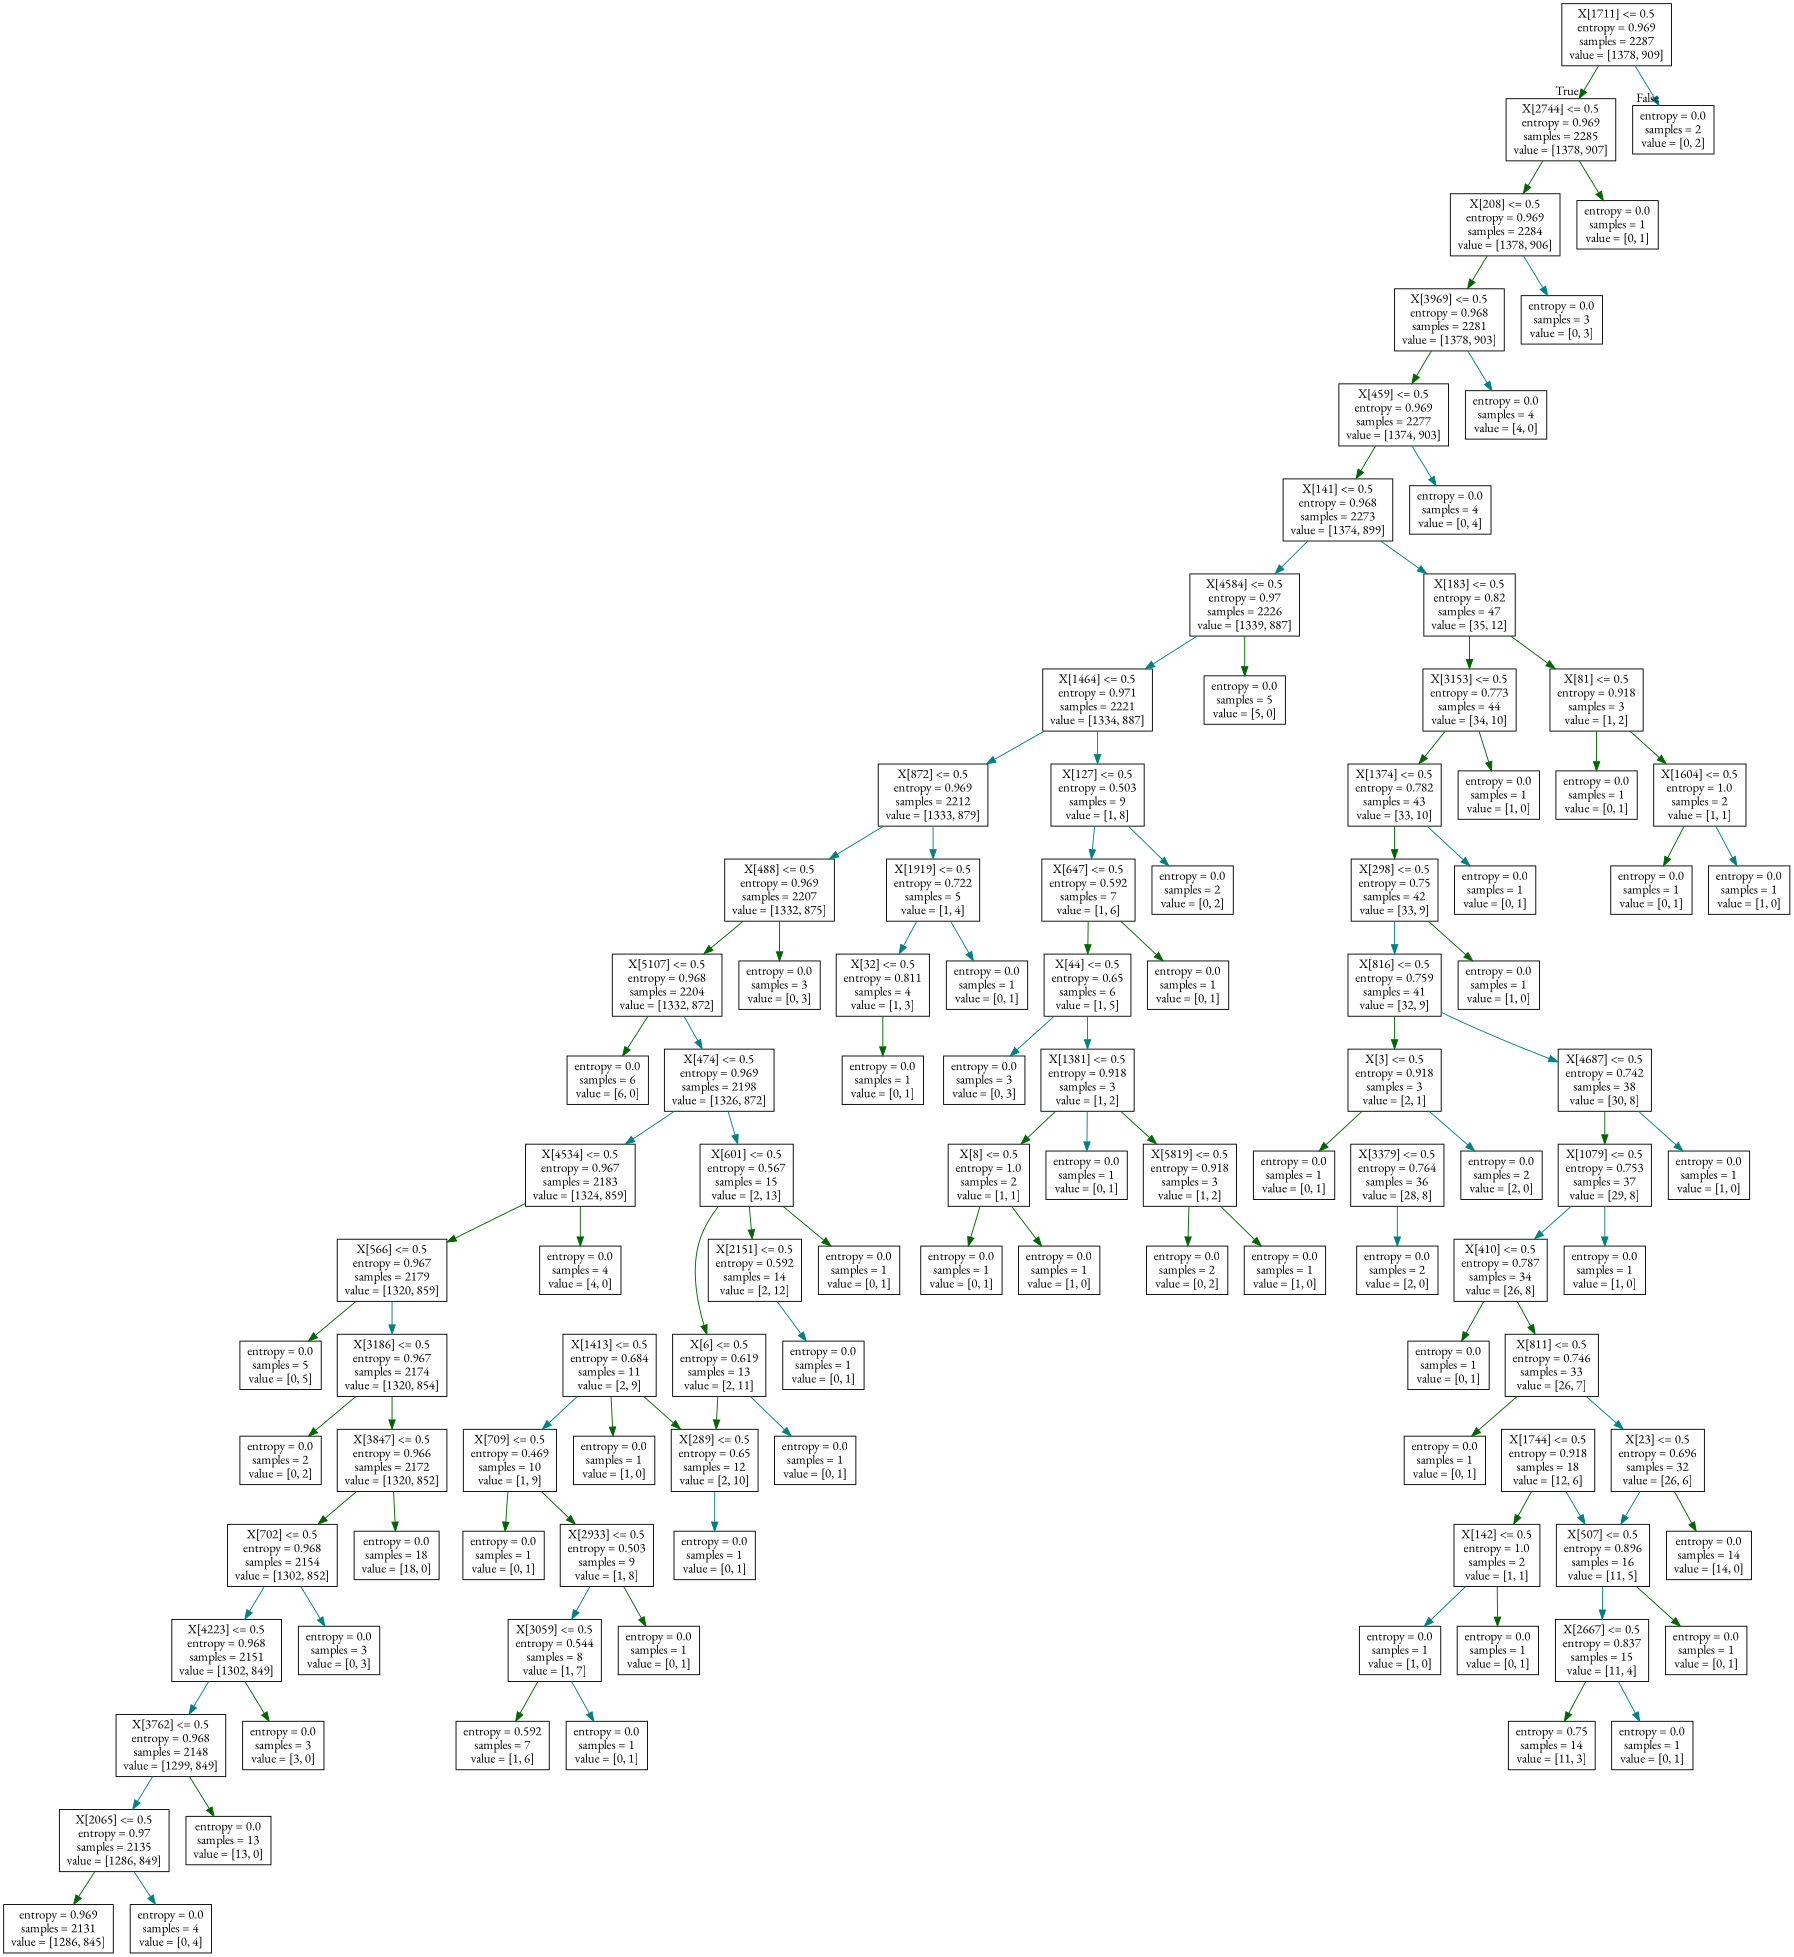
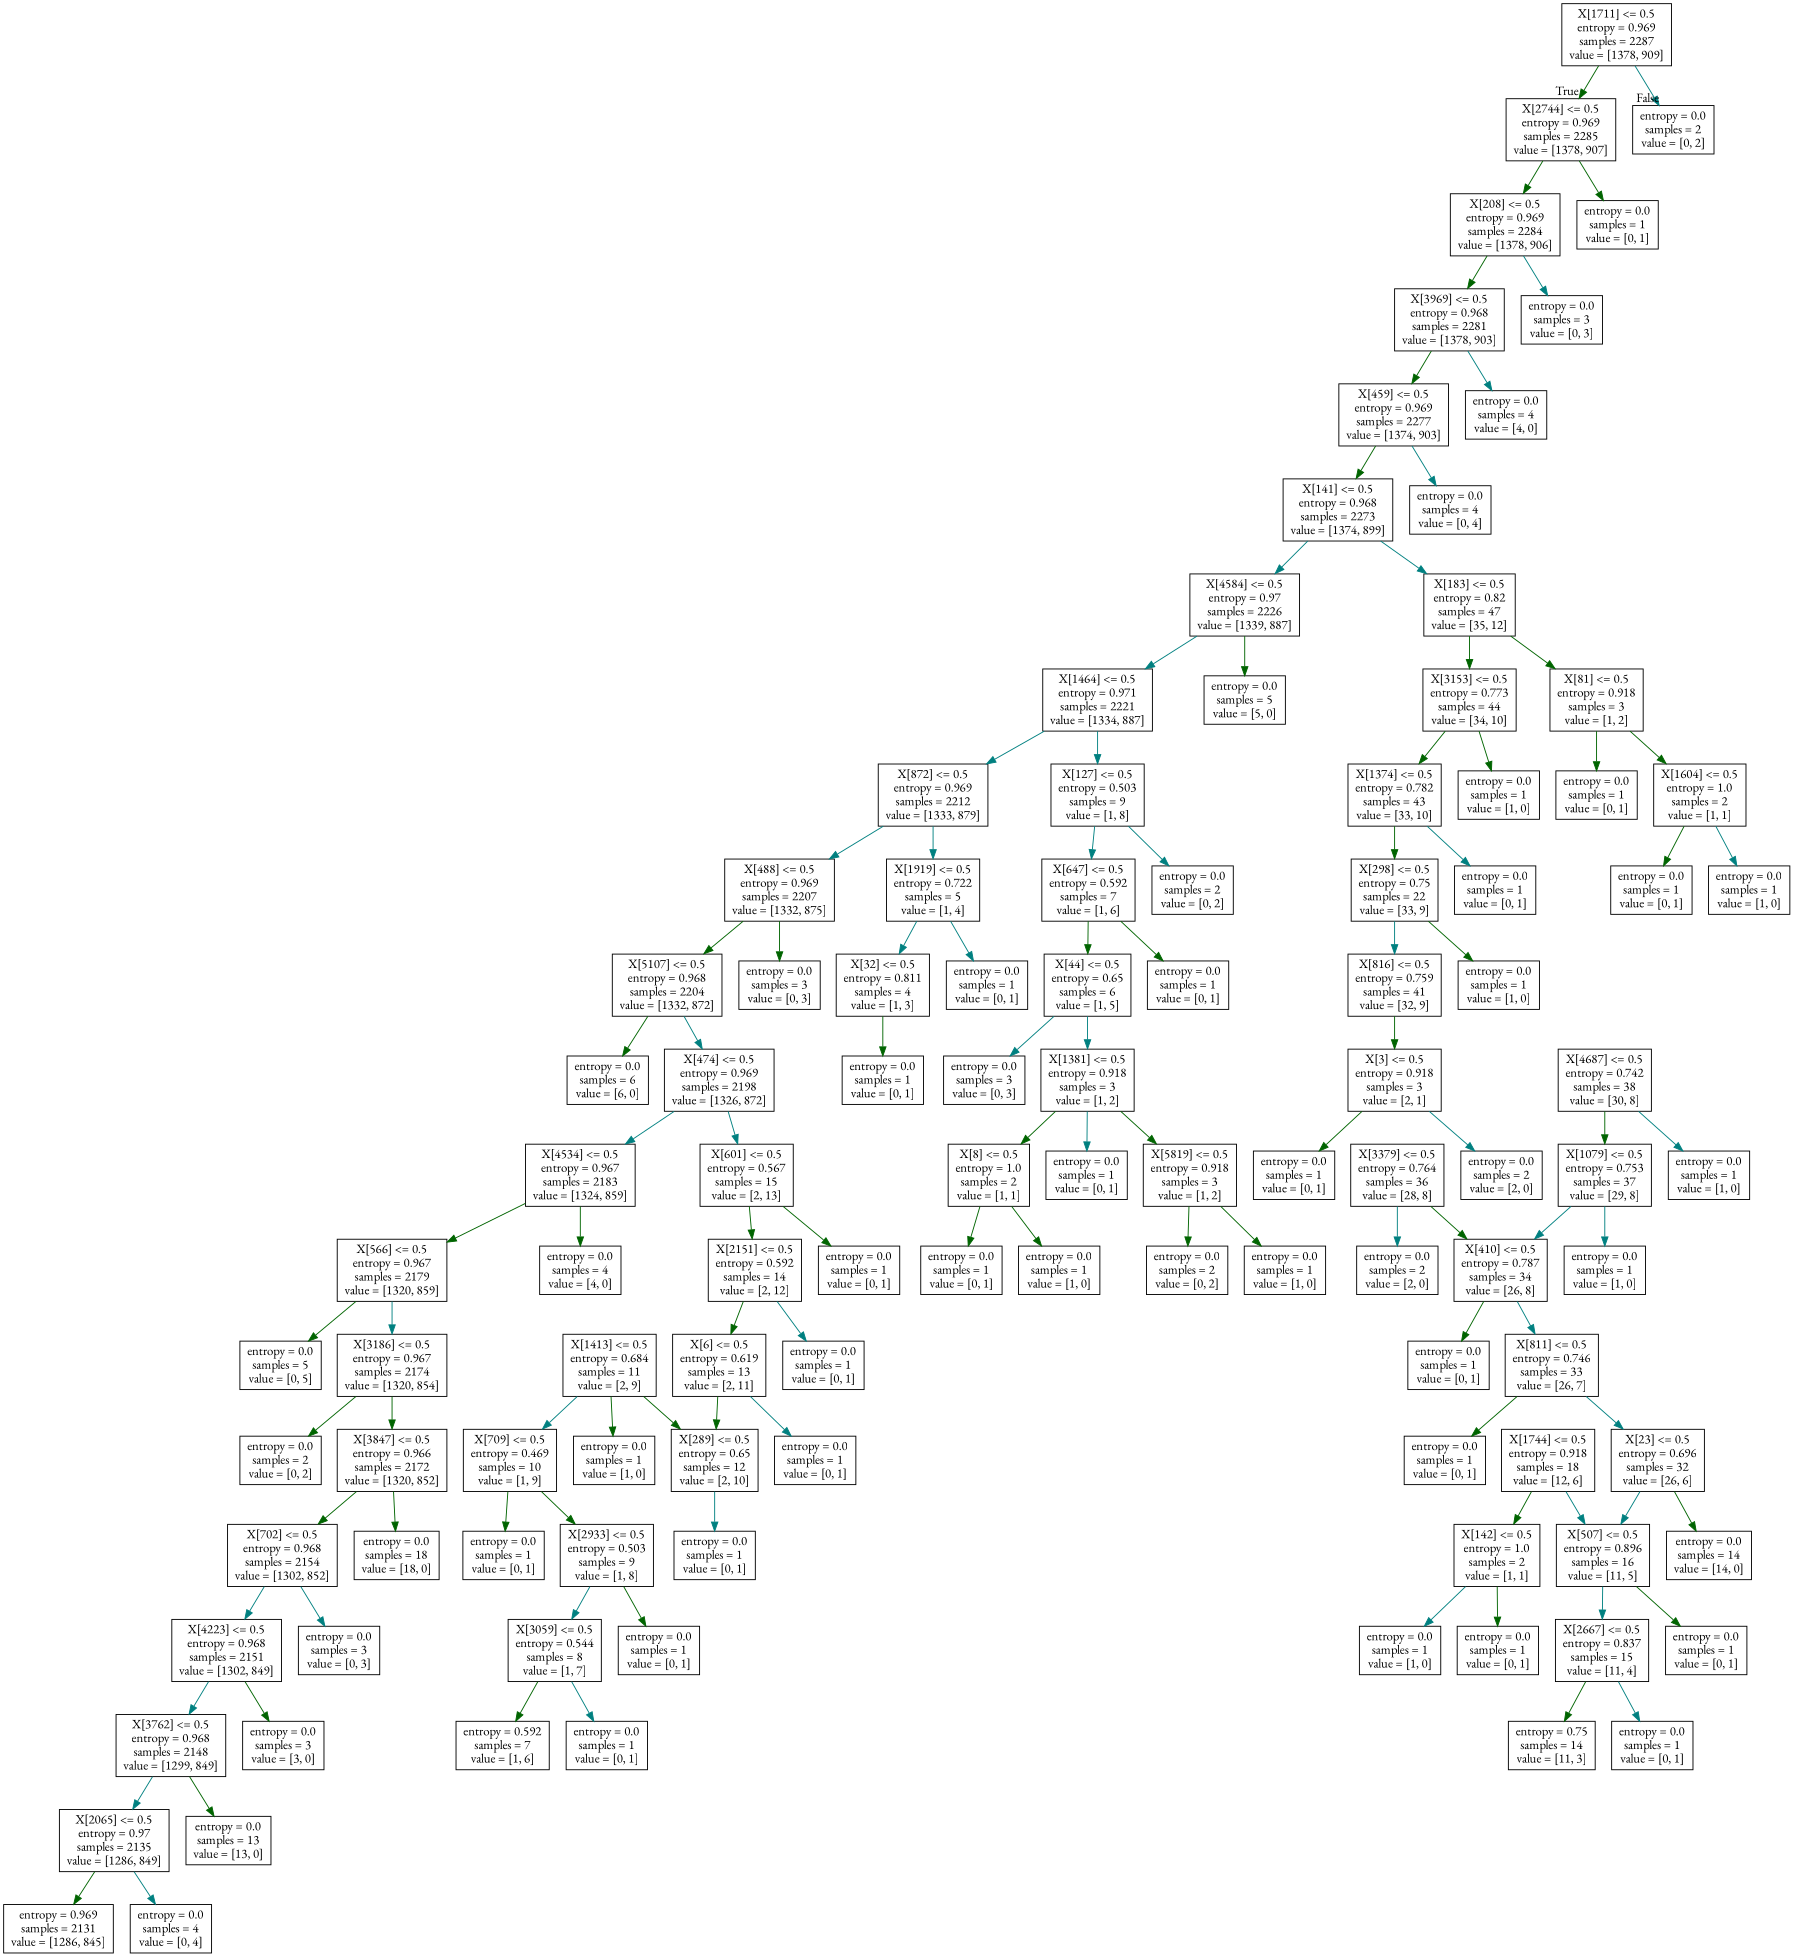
node "X[298] <= 0.5 entropy = 0.75 samples = 42 value = [33, 9]": label "X[298] <= 0.5 entropy = 0.75 samples = 42 value = [33, 9]" -> "X[298] <= 0.5 entropy = 0.75 samples = 22 value = [33, 9]"
edge "X[816] <= 0.5 entropy = 0.759 samples = 41 value = [32, 9]" -> "X[4687] <= 0.5 entropy = 0.742 samples = 38 value = [30, 8]": removed
edge "X[3379] <= 0.5 entropy = 0.764 samples = 36 value = [28, 8]" -> "X[410] <= 0.5 entropy = 0.787 samples = 34 value = [26, 8]": added
edge "X[601] <= 0.5 entropy = 0.567 samples = 15 value = [2, 13]" -> "X[6] <= 0.5 entropy = 0.619 samples = 13 value = [2, 11]": now "X[2151] <= 0.5 entropy = 0.592 samples = 14 value = [2, 12]" -> "X[6] <= 0.5 entropy = 0.619 samples = 13 value = [2, 11]"
edge "X[410] <= 0.5 entropy = 0.787 samples = 34 value = [26, 8]" -> "X[811] <= 0.5 entropy = 0.746 samples = 33 value = [26, 7]": color darkgreen -> teal
